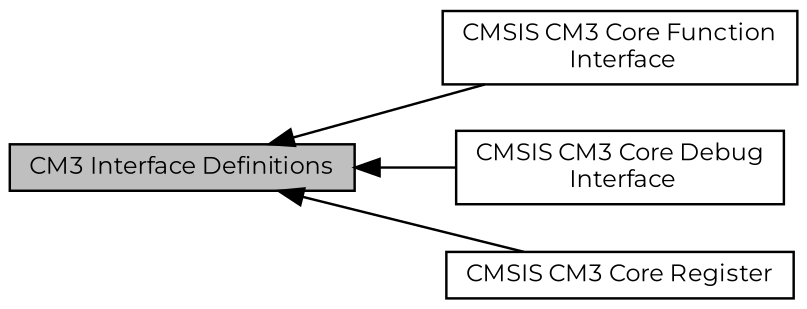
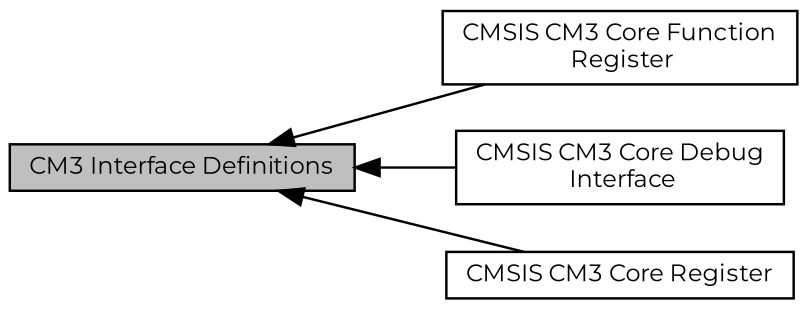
node "CMSIS CM3 Core Function Interface": label "CMSIS CM3 Core Function Interface" -> "CMSIS CM3 Core Function Register"
